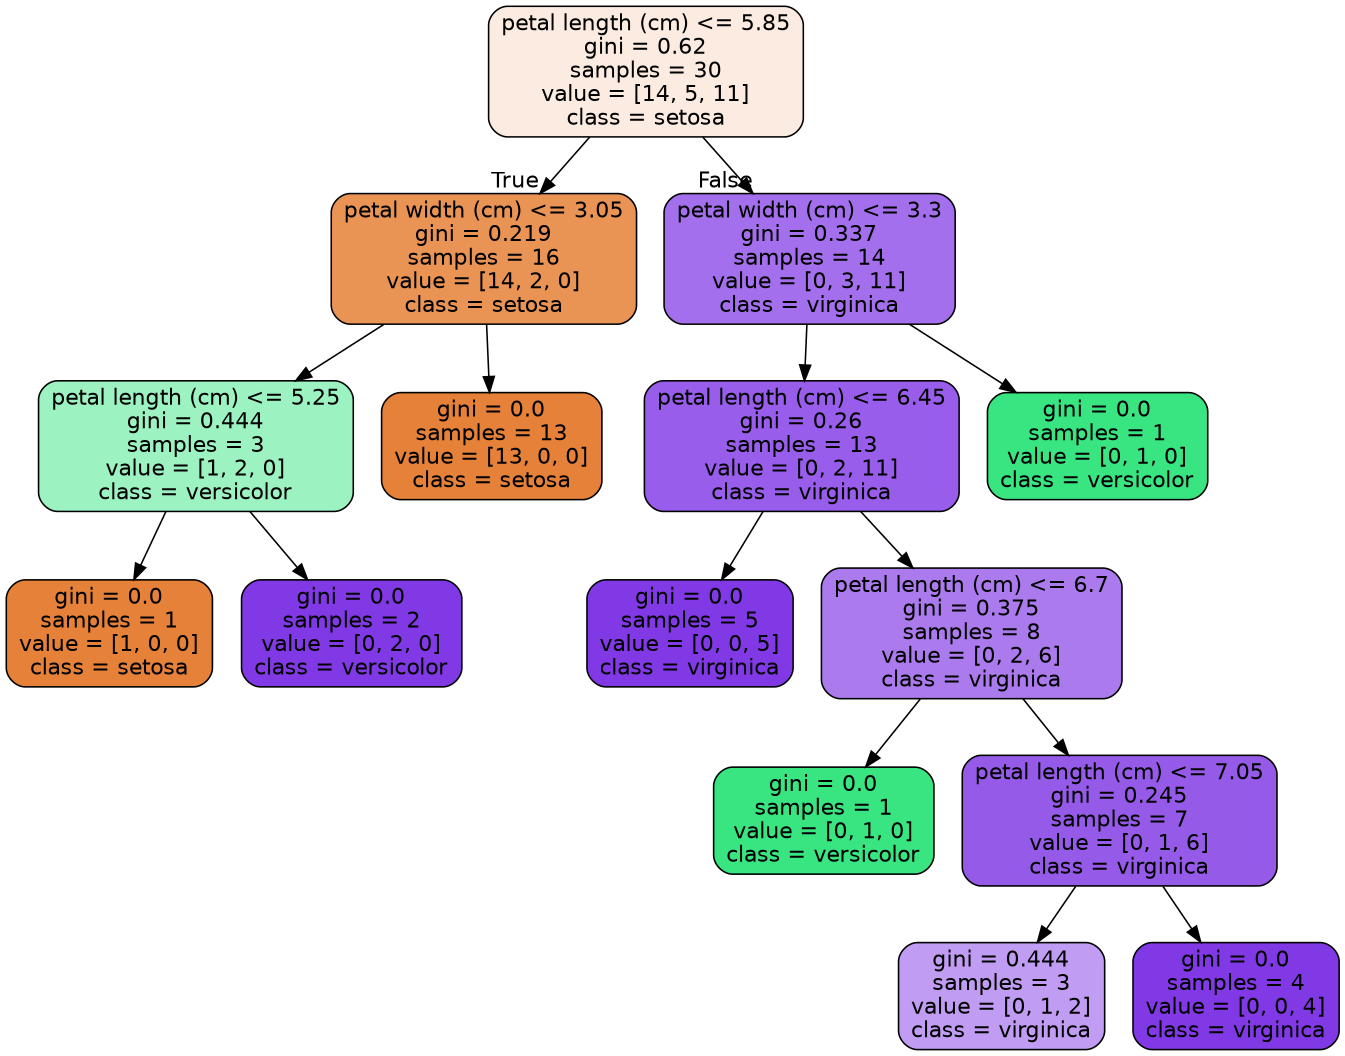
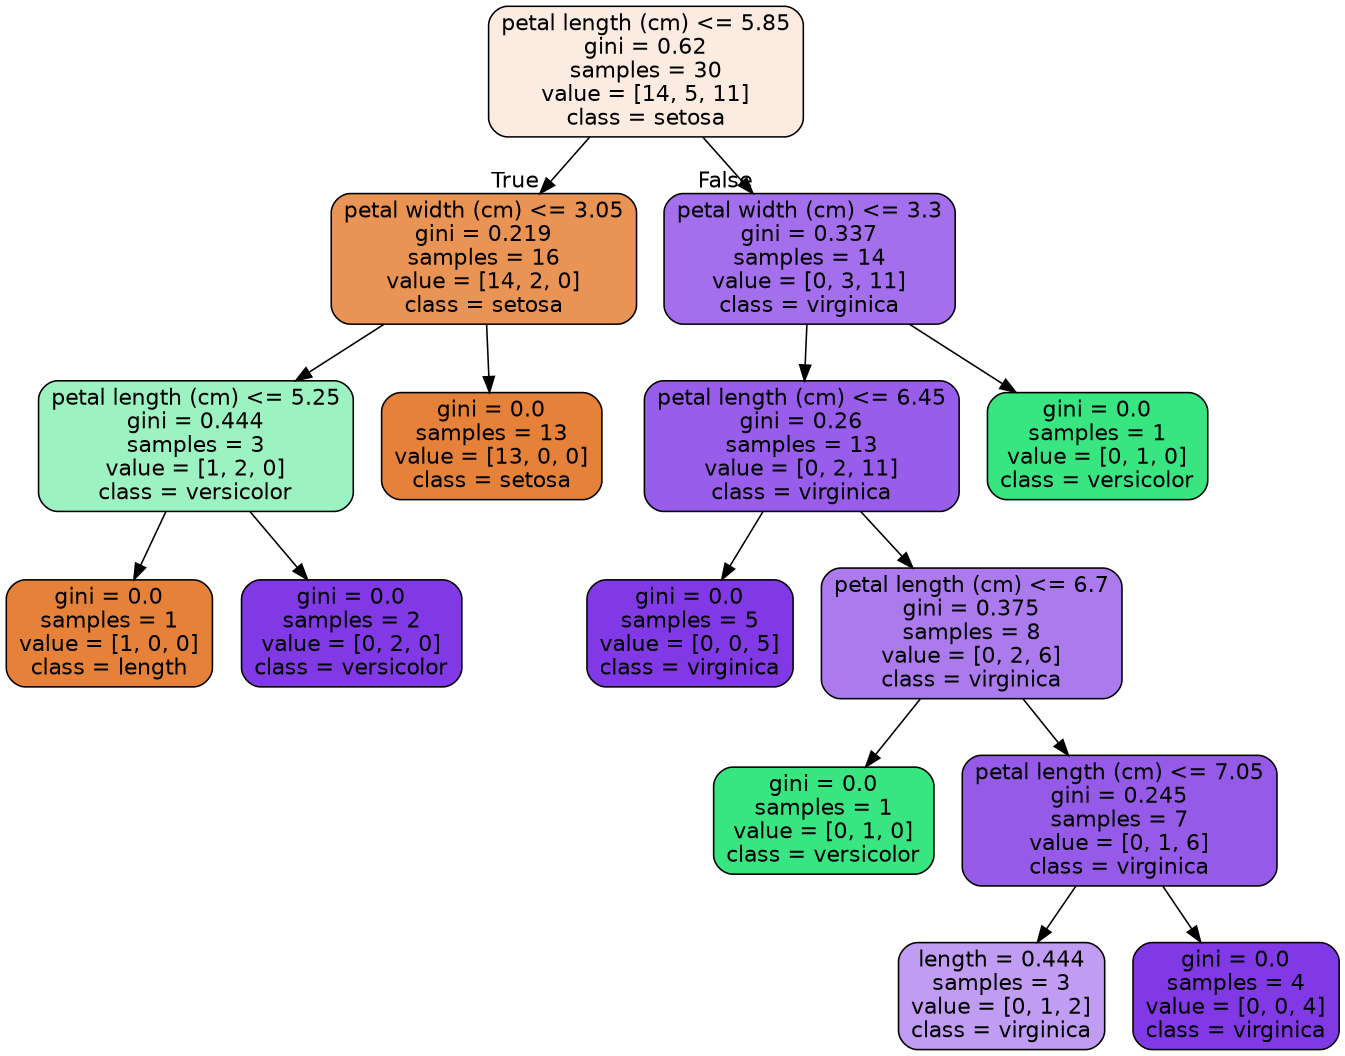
node "gini = 0.0 samples = 1 value = [1, 0, 0] class = setosa": label "gini = 0.0 samples = 1 value = [1, 0, 0] class = setosa" -> "gini = 0.0 samples = 1 value = [1, 0, 0] class = length"
node "gini = 0.444 samples = 3 value = [0, 1, 2] class = virginica": label "gini = 0.444 samples = 3 value = [0, 1, 2] class = virginica" -> "length = 0.444 samples = 3 value = [0, 1, 2] class = virginica"
